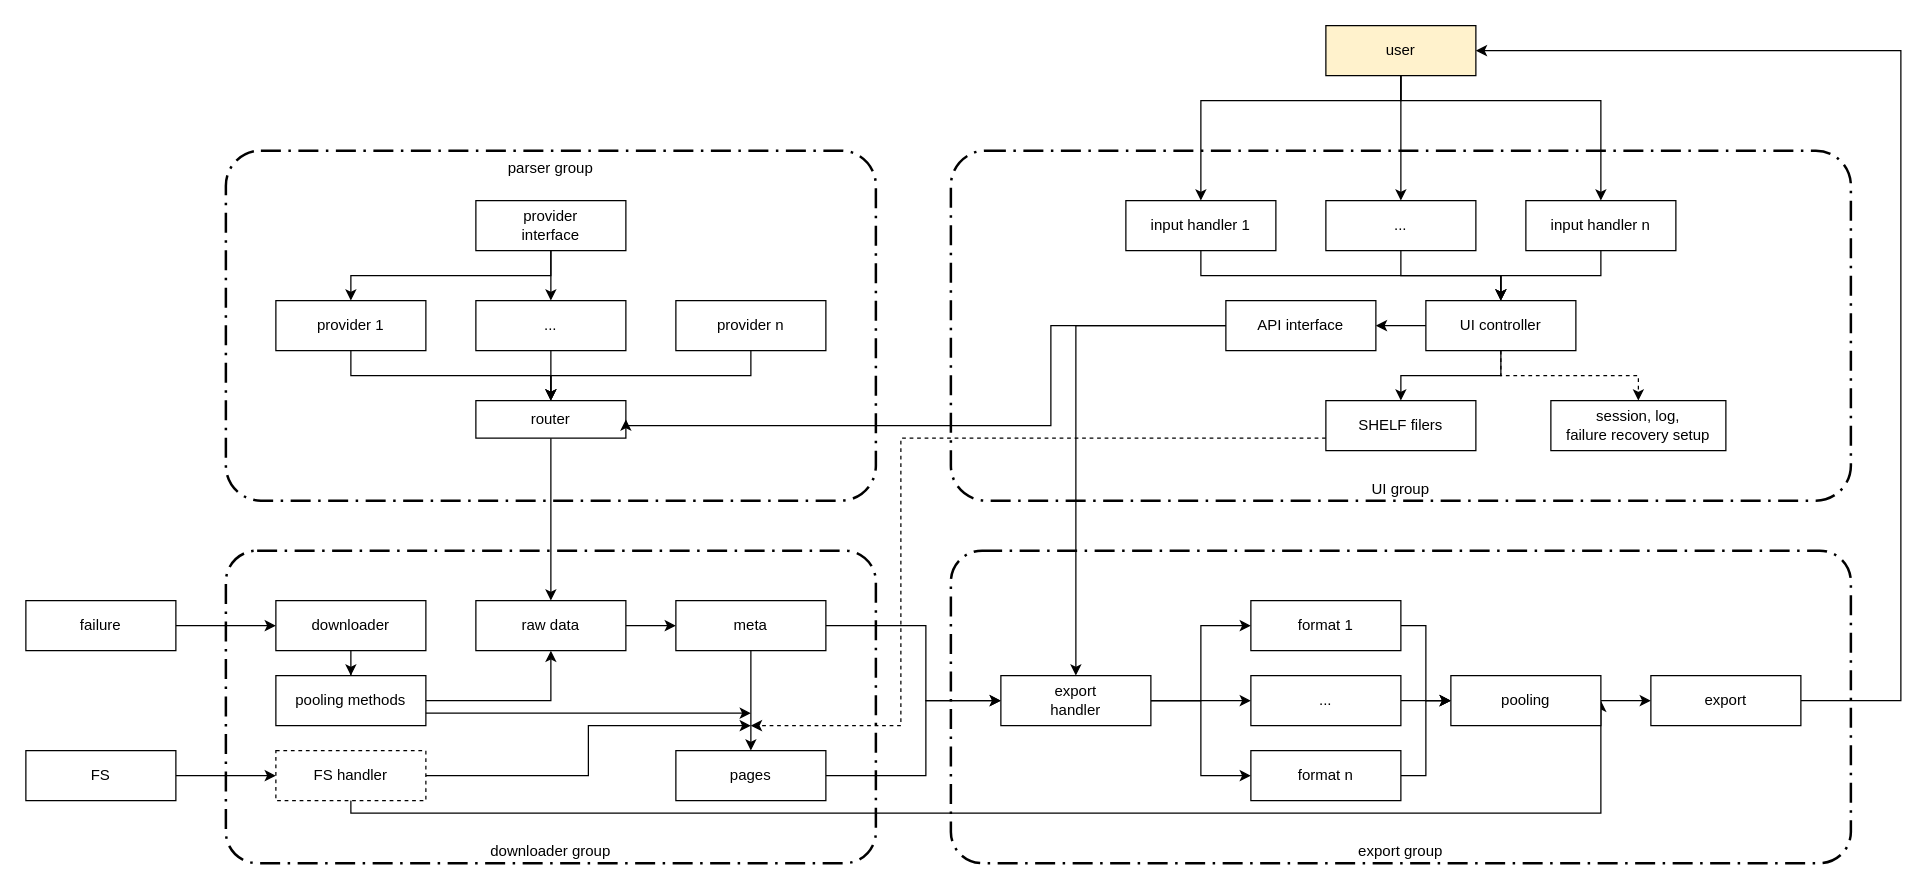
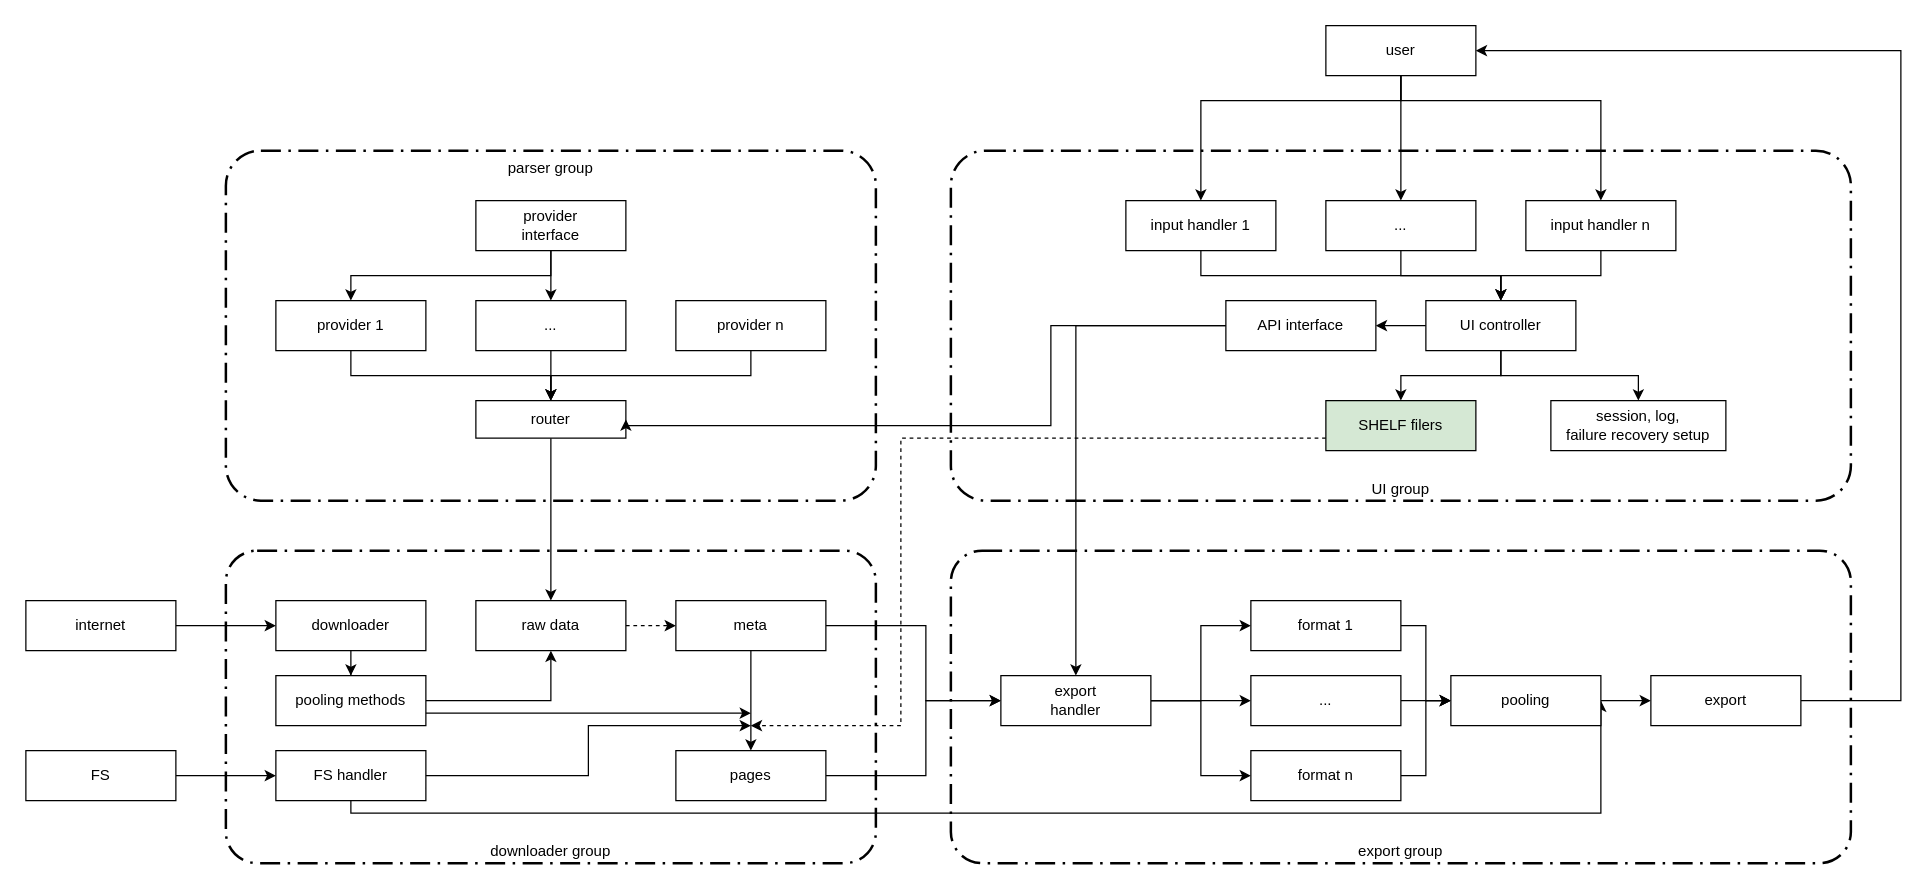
node "user": fillcolor #fff2cc -> #ffffff
edge "UI controller" -> "session, log, failure recovery setup": style dashed -> solid
node "SHELF filers": fillcolor #ffffff -> #d5e8d4
node "failure": label "failure" -> "internet"
edge "raw data" -> "meta": style solid -> dashed
node "FS handler": style dashed -> solid
